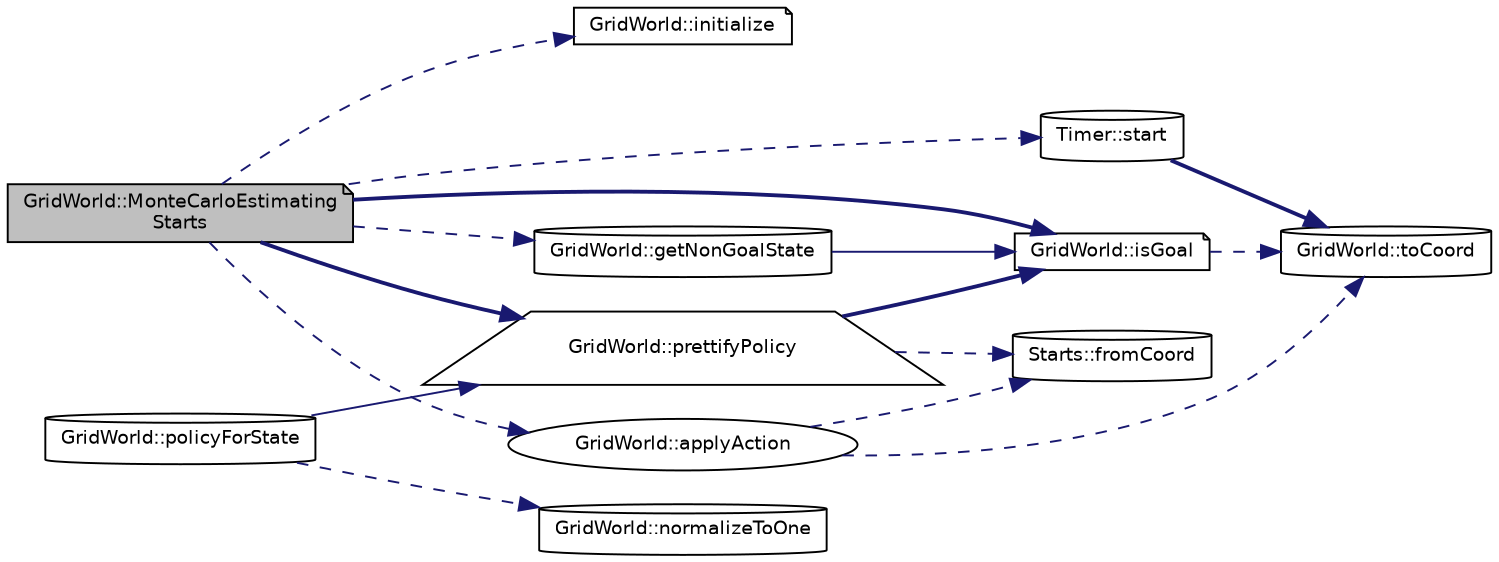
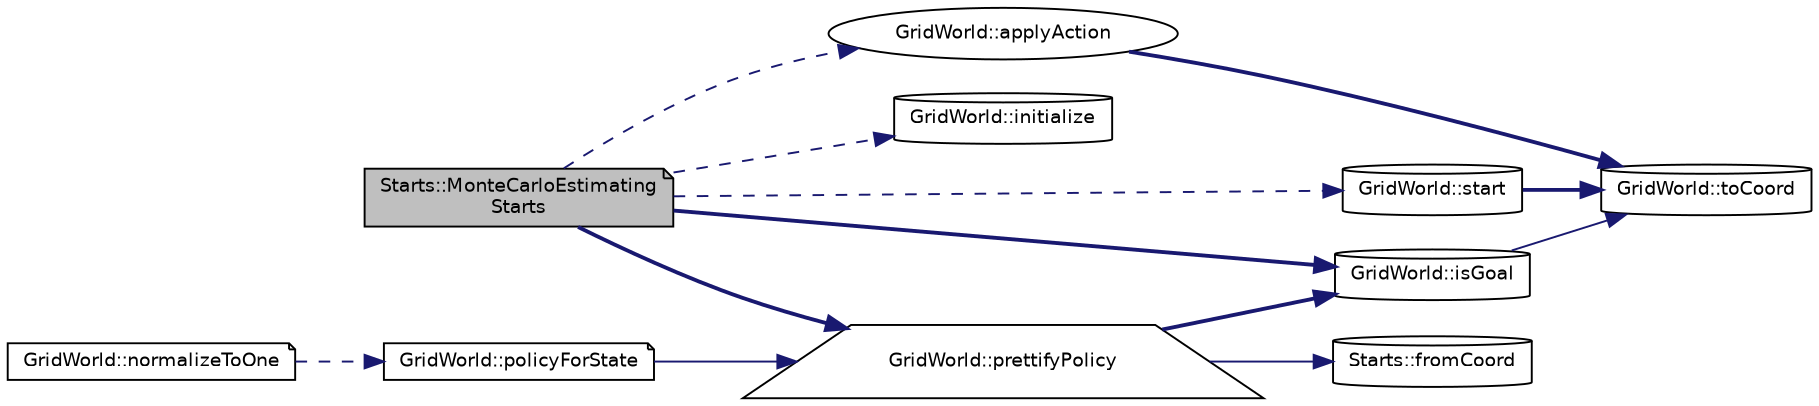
node "GridWorld::initialize": shape note -> cylinder
node "Timer::start": label "Timer::start" -> "GridWorld::start"
node "GridWorld::MonteCarloEstimating Starts": label "GridWorld::MonteCarloEstimating Starts" -> "Starts::MonteCarloEstimating Starts"
node "GridWorld::getNonGoalState": removed
node "GridWorld::isGoal": shape note -> cylinder
edge "GridWorld::isGoal" -> "GridWorld::toCoord": style dashed -> solid
edge "GridWorld::prettifyPolicy" -> "Starts::fromCoord": style dashed -> solid
edge "GridWorld::applyAction" -> "Starts::fromCoord": removed
edge "GridWorld::applyAction" -> "GridWorld::toCoord": style dashed -> bold
node "GridWorld::policyForState": shape cylinder -> note
edge "GridWorld::policyForState" -> "GridWorld::normalizeToOne": reversed
node "GridWorld::normalizeToOne": shape cylinder -> note
